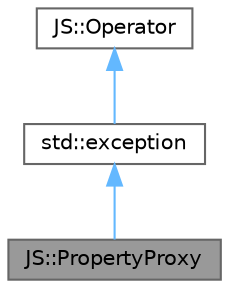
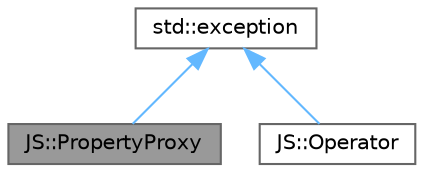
edge "std::exception" -> "JS::Operator": reversed
